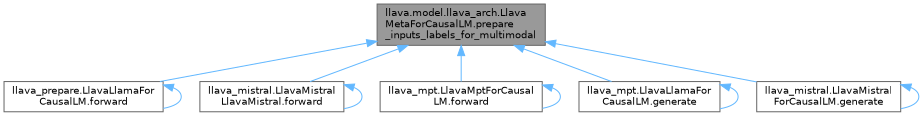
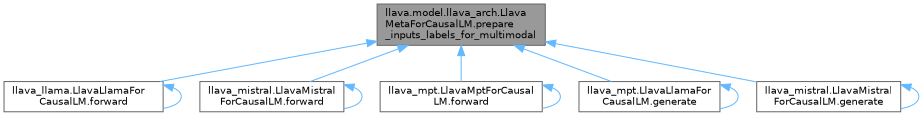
node "llava_prepare.LlavaLlamaFor CausalLM.forward": label "llava_prepare.LlavaLlamaFor CausalLM.forward" -> "llava_llama.LlavaLlamaFor CausalLM.forward"
node "llava_mistral.LlavaMistral LlavaMistral.forward": label "llava_mistral.LlavaMistral LlavaMistral.forward" -> "llava_mistral.LlavaMistral ForCausalLM.forward"
